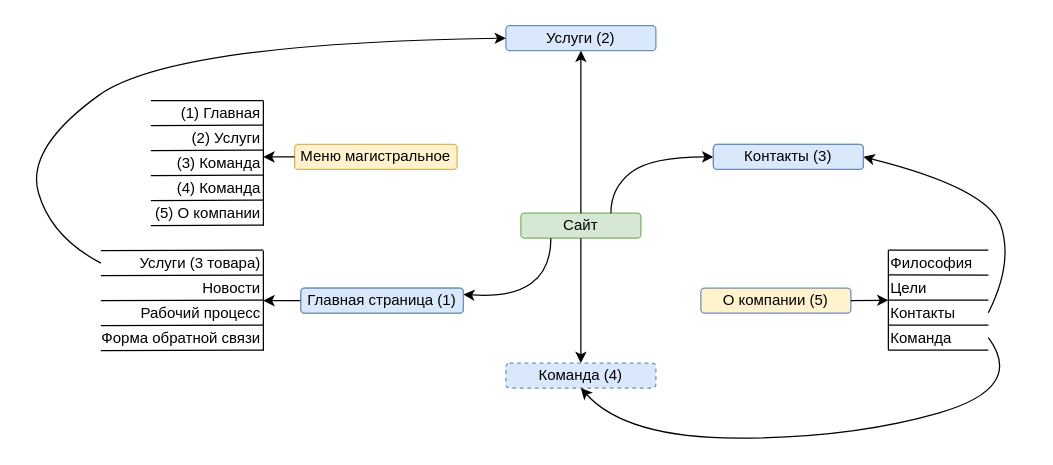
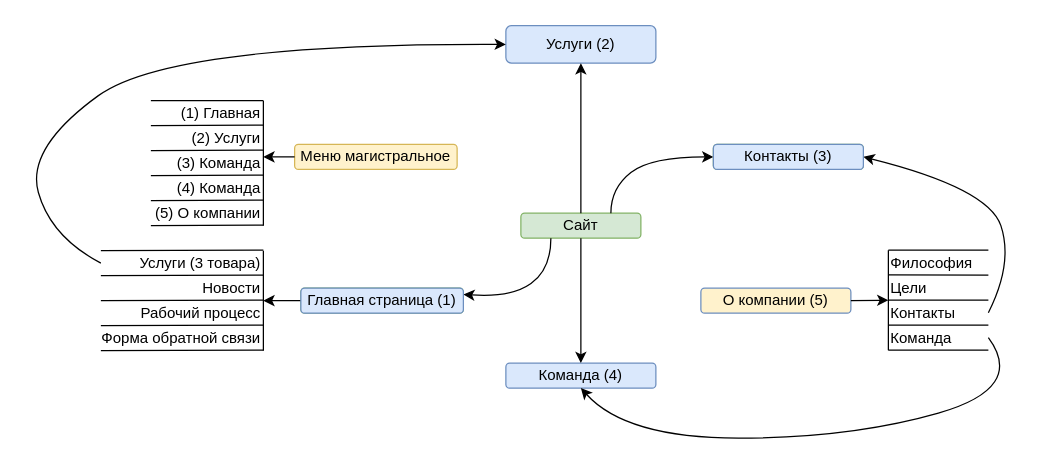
node "Услуги (2)": size 150x25 -> 150x38
node "Команда (4)": style dashed -> solid
